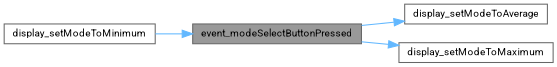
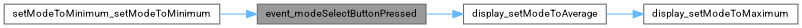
node "display_setModeToMinimum": label "display_setModeToMinimum" -> "setModeToMinimum_setModeToMinimum"
edge "event_modeSelectButtonPressed" -> "display_setModeToMaximum": now "display_setModeToAverage" -> "display_setModeToMaximum"
